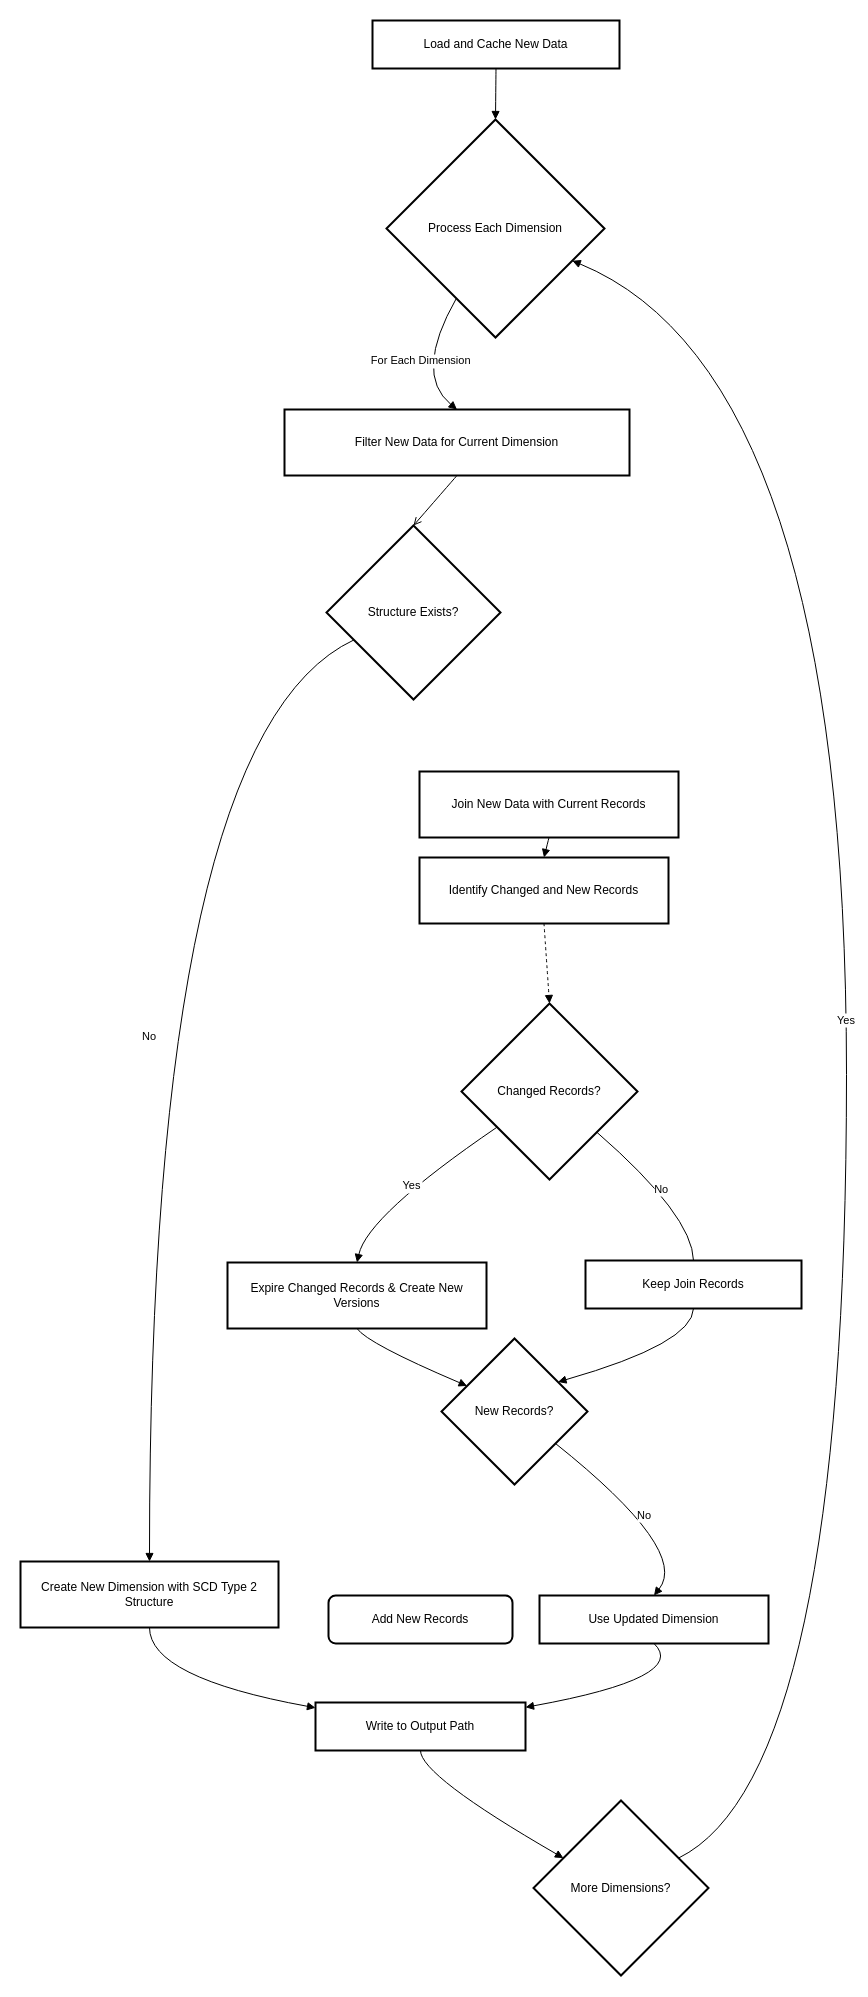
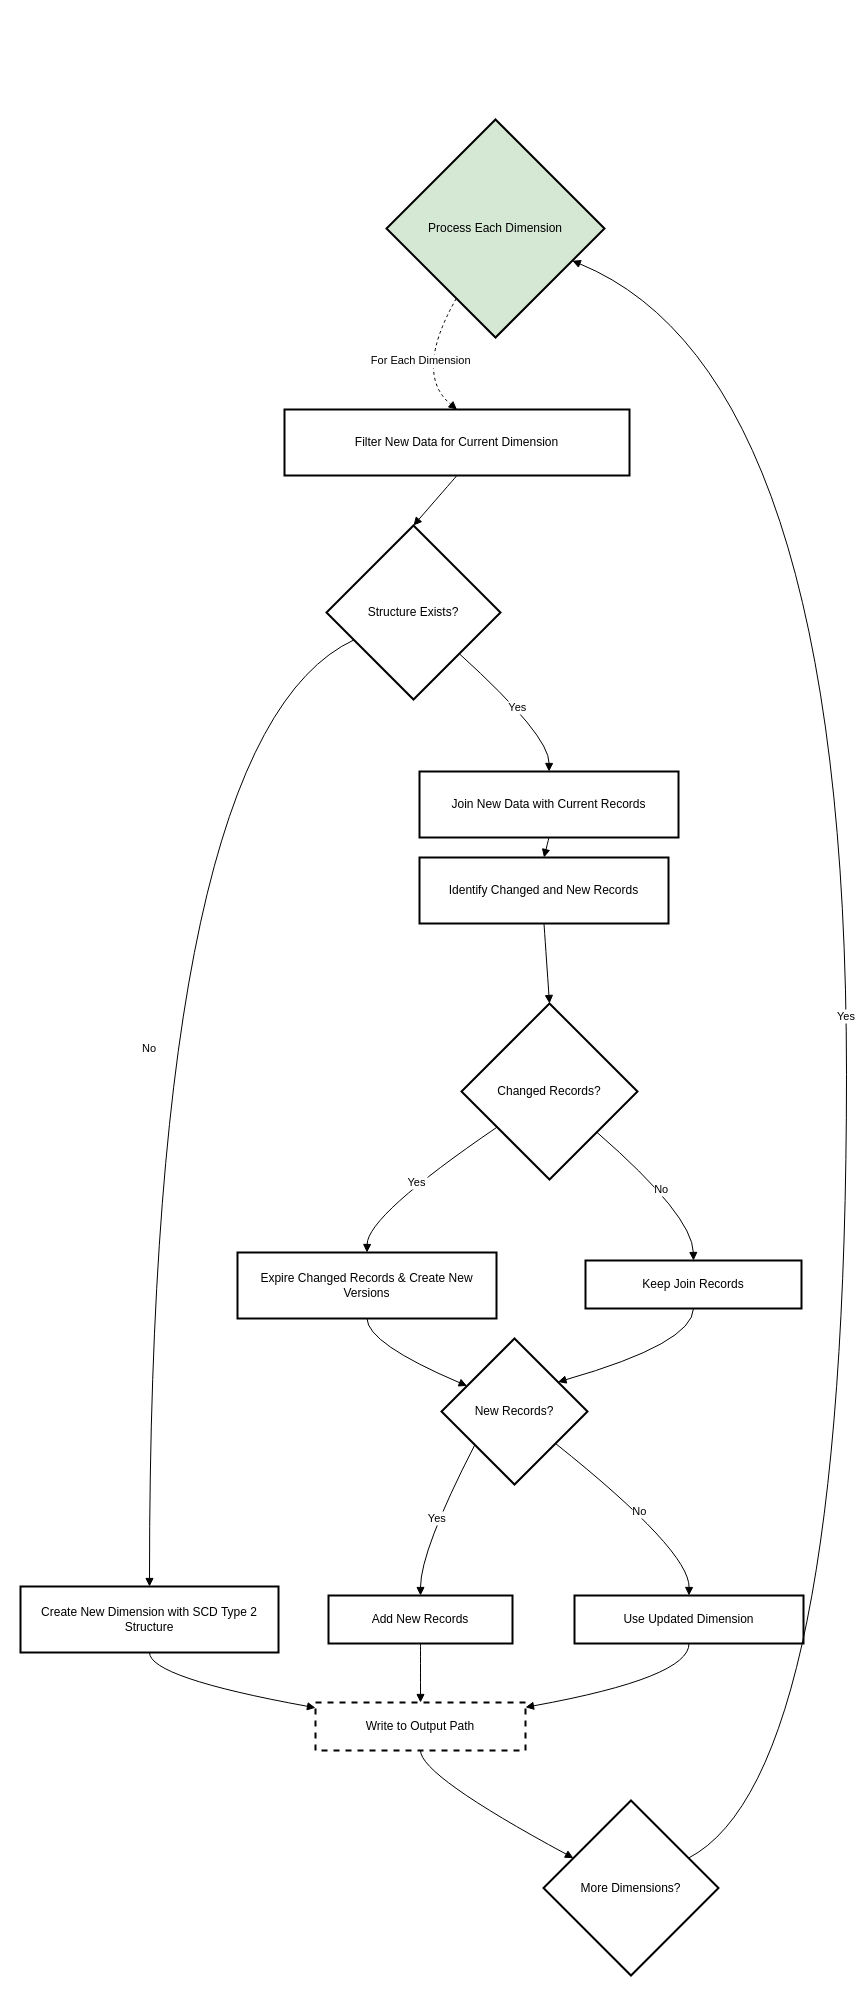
node "Load and Cache New Data": removed
edge "Load and Cache New Data" -> "Process Each Dimension": removed
node "Process Each Dimension": fillcolor #ffffff -> #d5e8d4
edge "Process Each Dimension" -> "Filter New Data for Current Dimension": style solid -> dashed
edge "Filter New Data for Current Dimension" -> "Structure Exists?": arrowhead open -> block
edge "Structure Exists?" -> "Join New Data with Current Records": added, label "Yes"
edge "Identify Changed and New Records" -> "Changed Records?": style dashed -> solid
edge "Changed Records?" -- "Keep Join Records": arrowhead none -> block
node "Expire Changed Records & Create New Versions": moved (357, 1296) -> (367, 1286)
edge "New Records?" -> "Add New Records": added, label "Yes"
node "Create New Dimension with SCD Type 2 Structure": moved (150, 1595) -> (150, 1620)
node "Add New Records": shape rounded rectangle -> rectangle
node "Use Updated Dimension": moved (654, 1620) -> (689, 1620)
edge "Add New Records" -> "Write to Output Path": added
node "Write to Output Path": style solid -> dashed
node "More Dimensions?": moved (621, 1888) -> (631, 1888)
